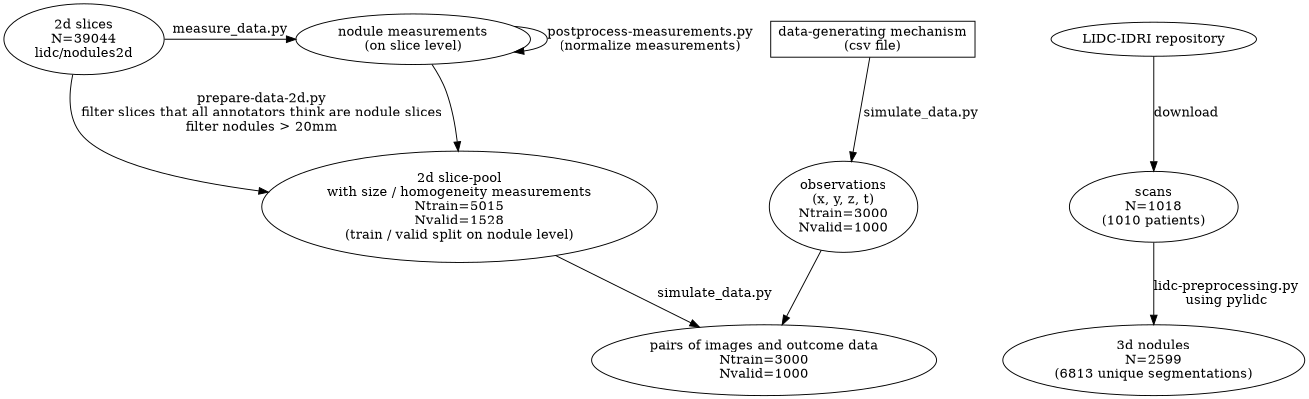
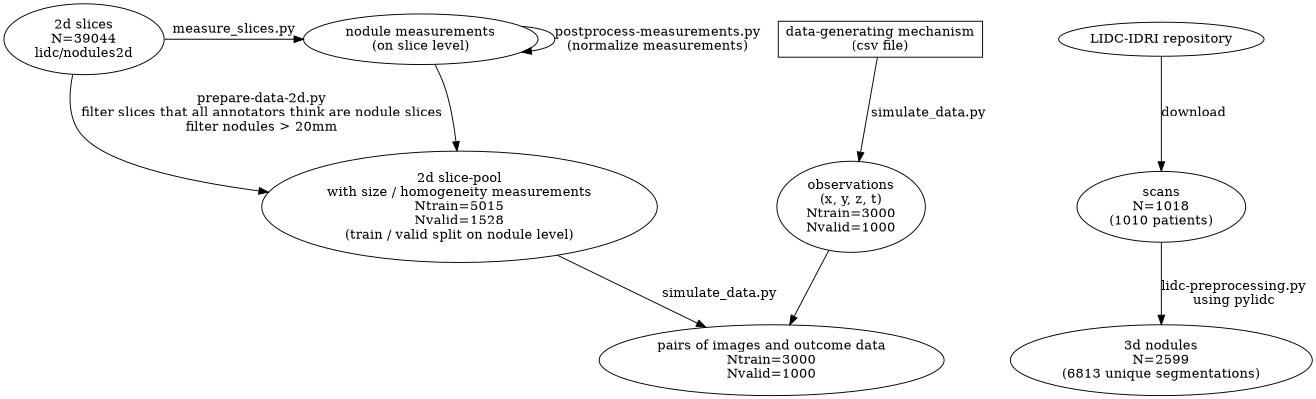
edge "2d slices N=39044 lidc/nodules2d" -> "nodule measurements (on slice level)": label "measure_data.py" -> "measure_slices.py"
